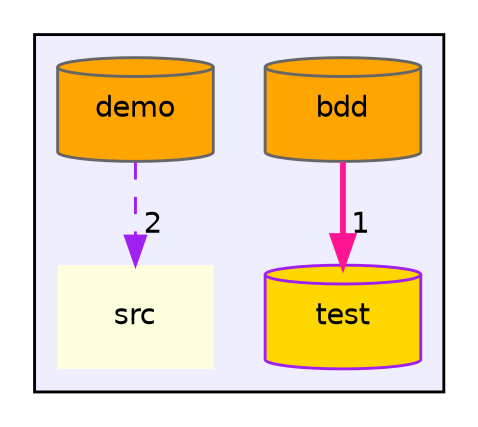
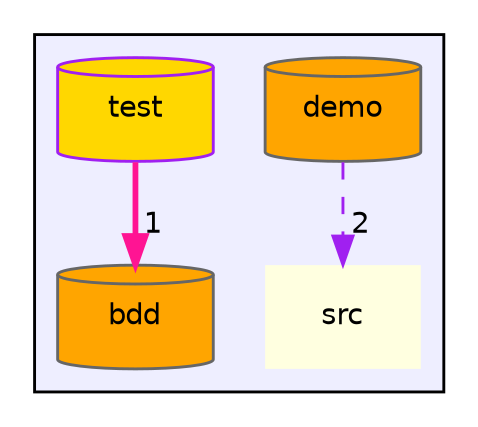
edge "bdd" -> "test": reversed
